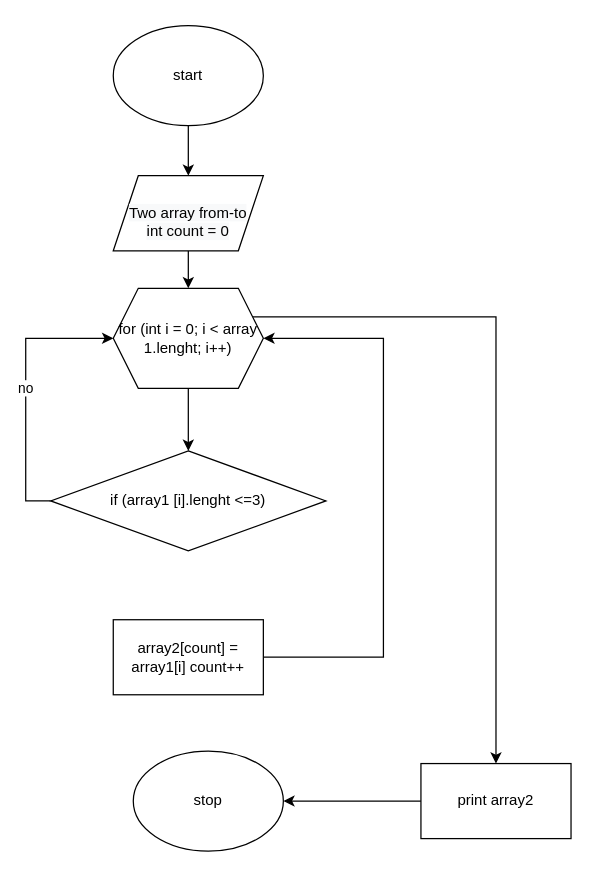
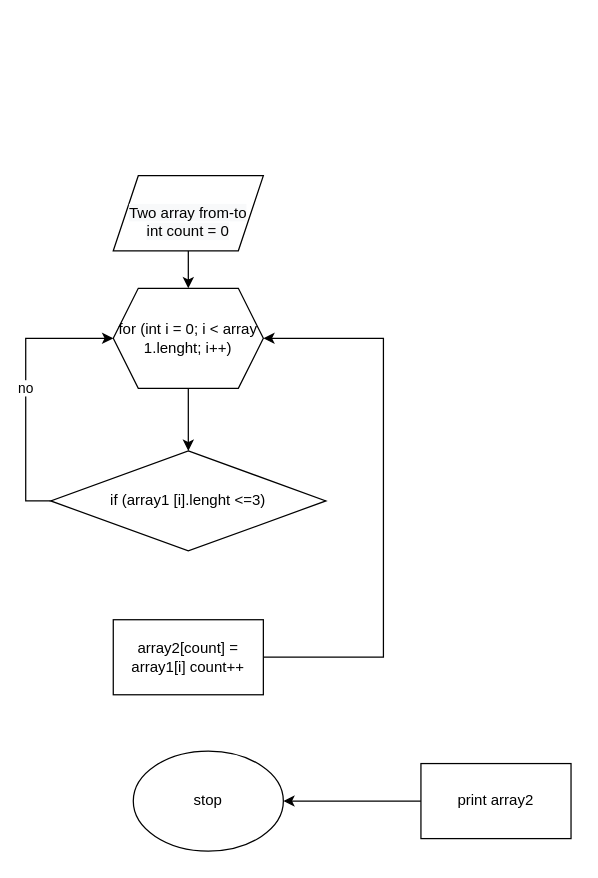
node "start": removed
edge "start" -> "Two array from-toint count = 0": removed
edge "for (int i = 0; i < array 1.lenght; i++)" -> "print array2": removed
